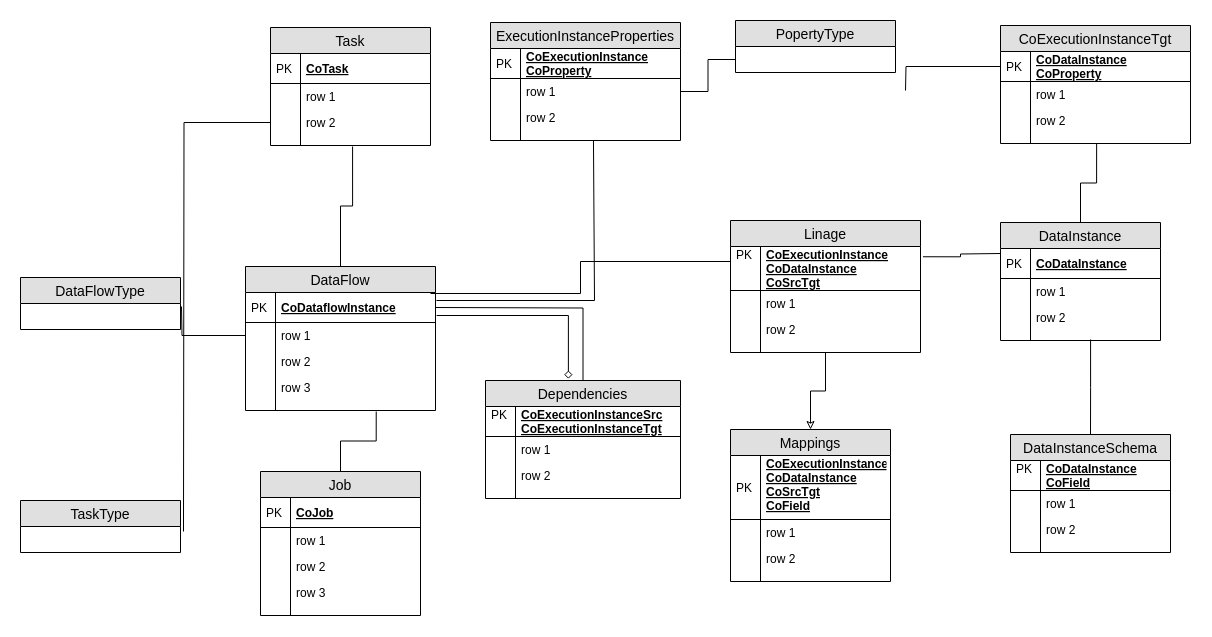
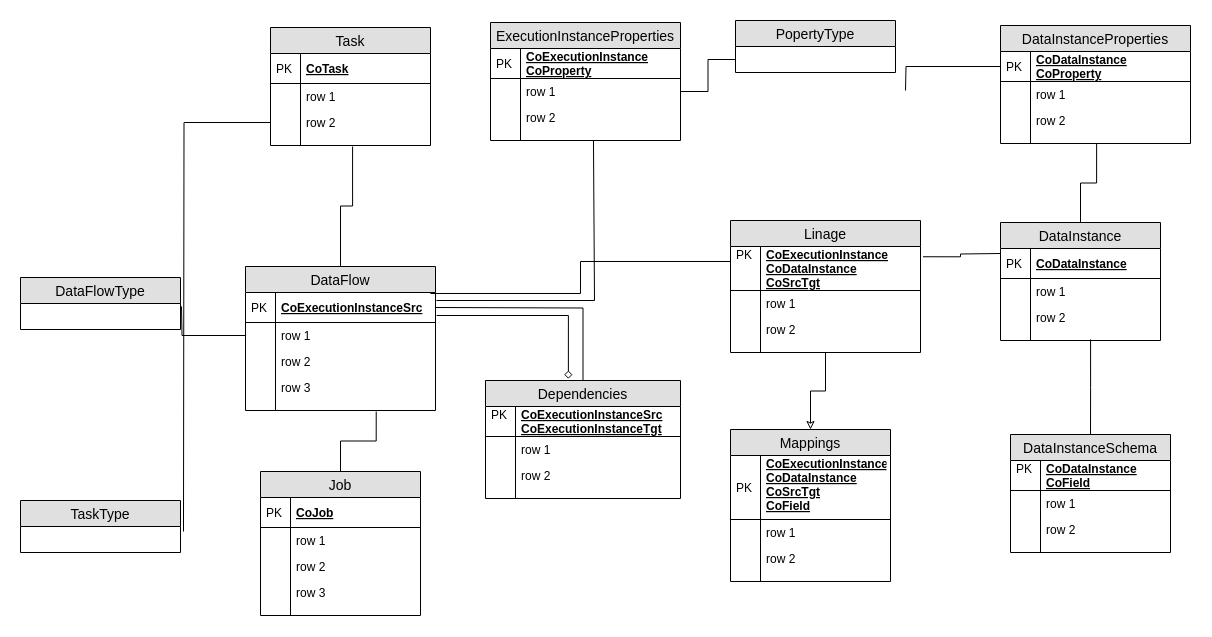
node "CoExecutionInstanceTgt": label "CoExecutionInstanceTgt" -> "DataInstanceProperties"
node "CoDataflowInstance": label "CoDataflowInstance" -> "CoExecutionInstanceSrc"
